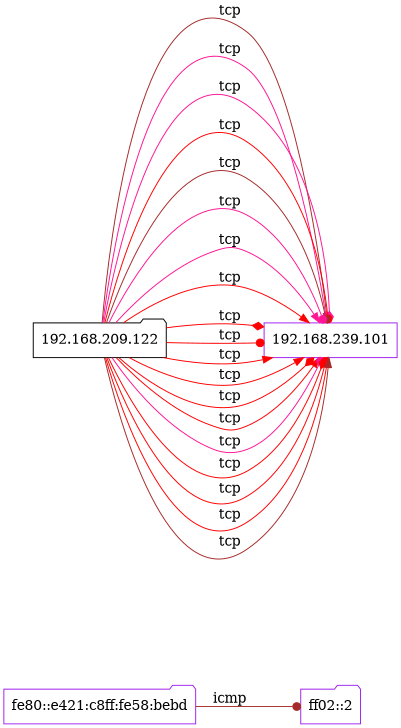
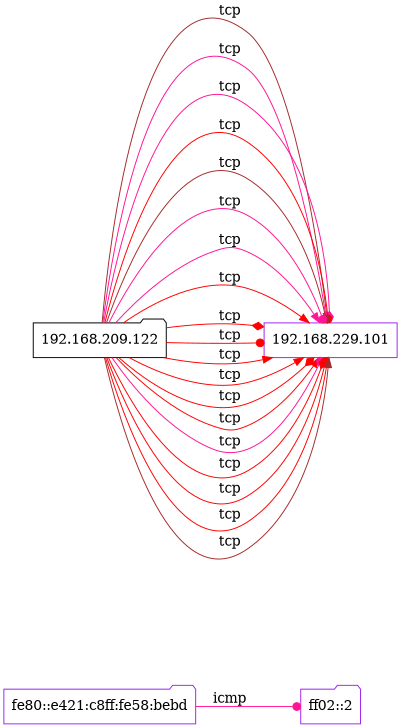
node "192.168.239.101": label "192.168.239.101" -> "192.168.229.101"
edge "fe80::e421:c8ff:fe58:bebd" -> "ff02::2": color brown -> deeppink
